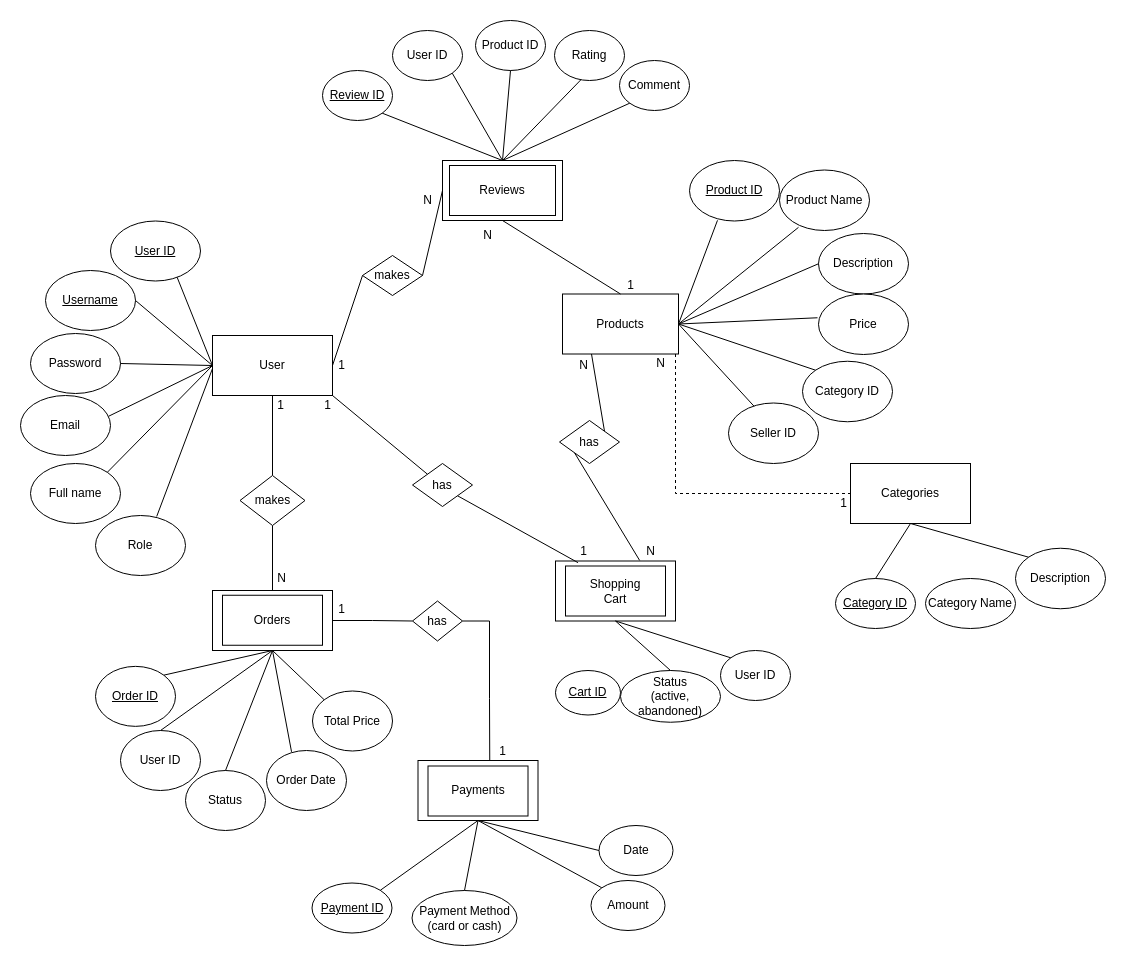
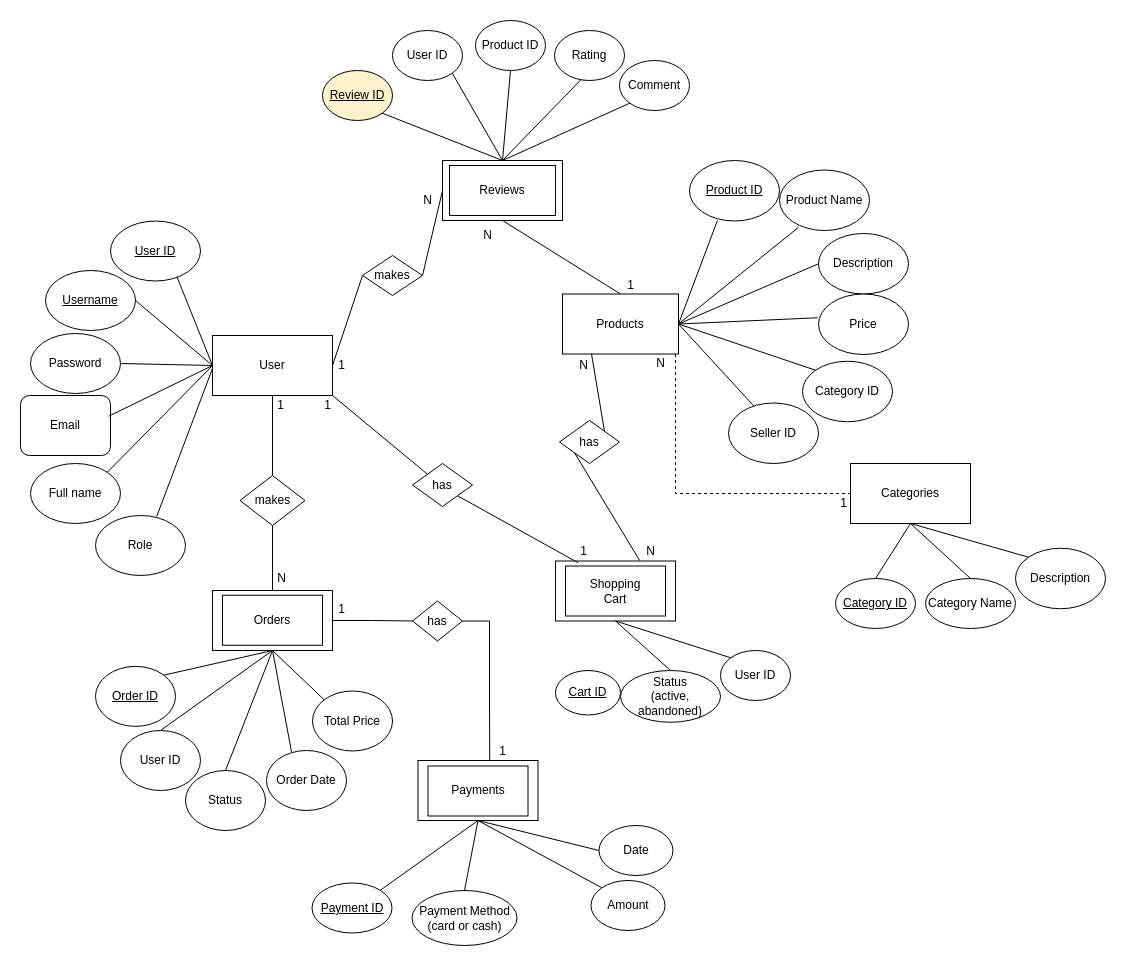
node "Review ID": fillcolor #ffffff -> #fff2cc
node "Email": shape ellipse -> rounded rectangle
edge "Categories" -- "Category Name": added
